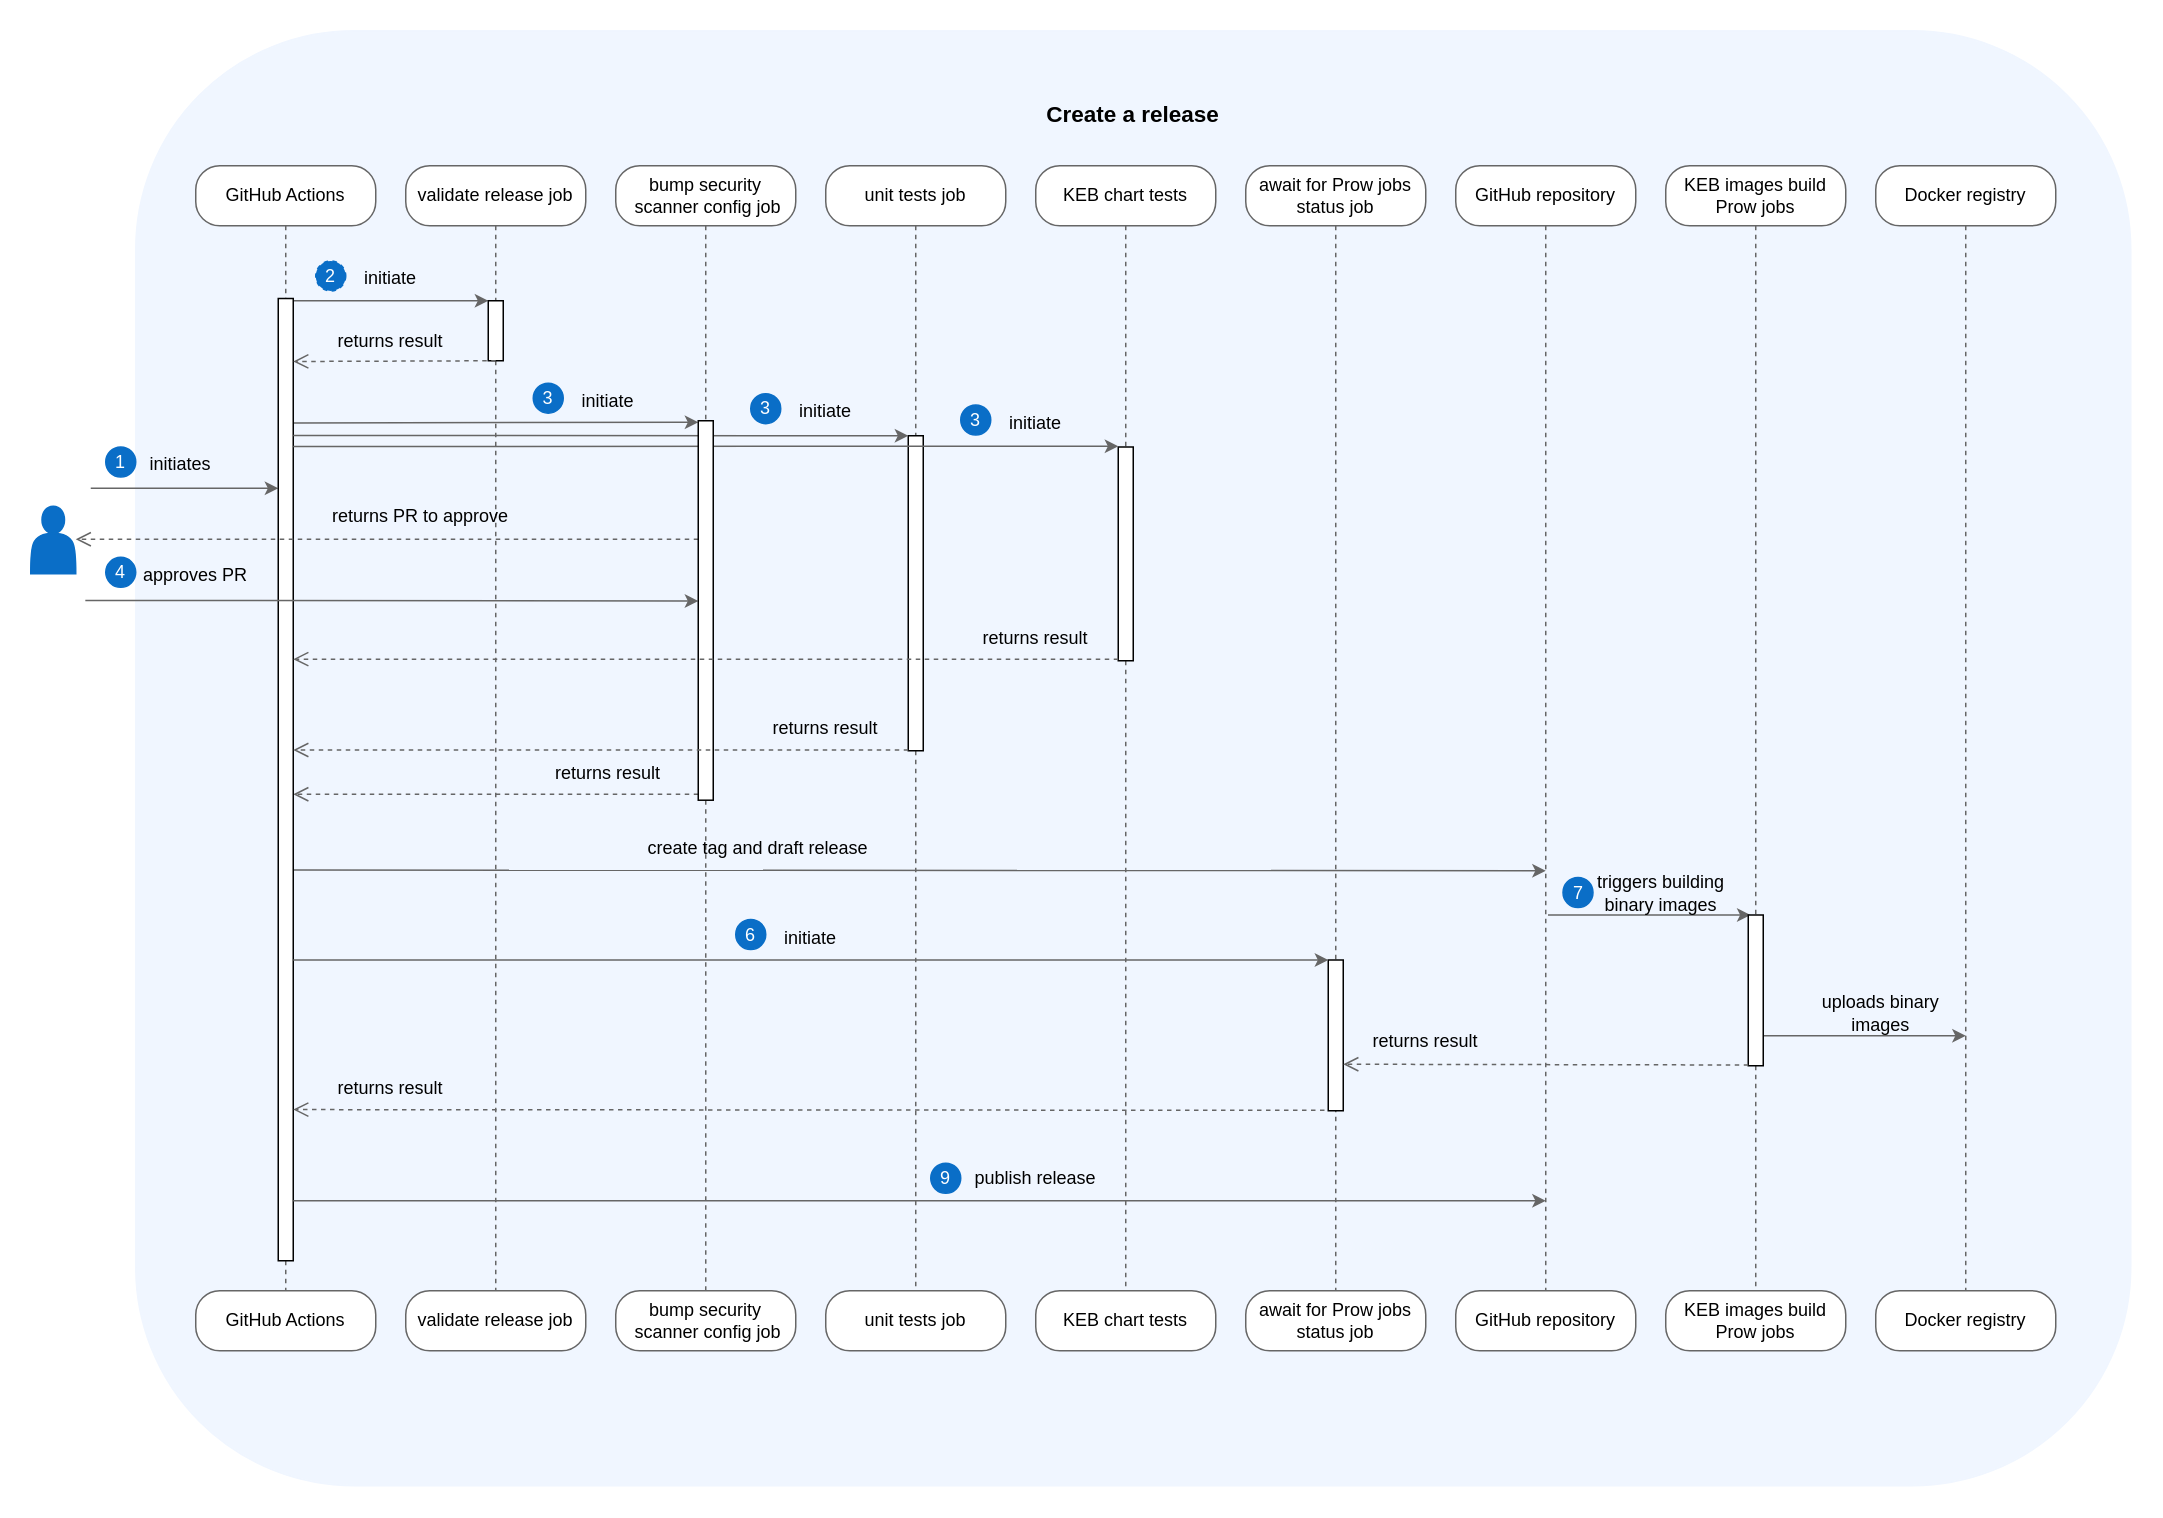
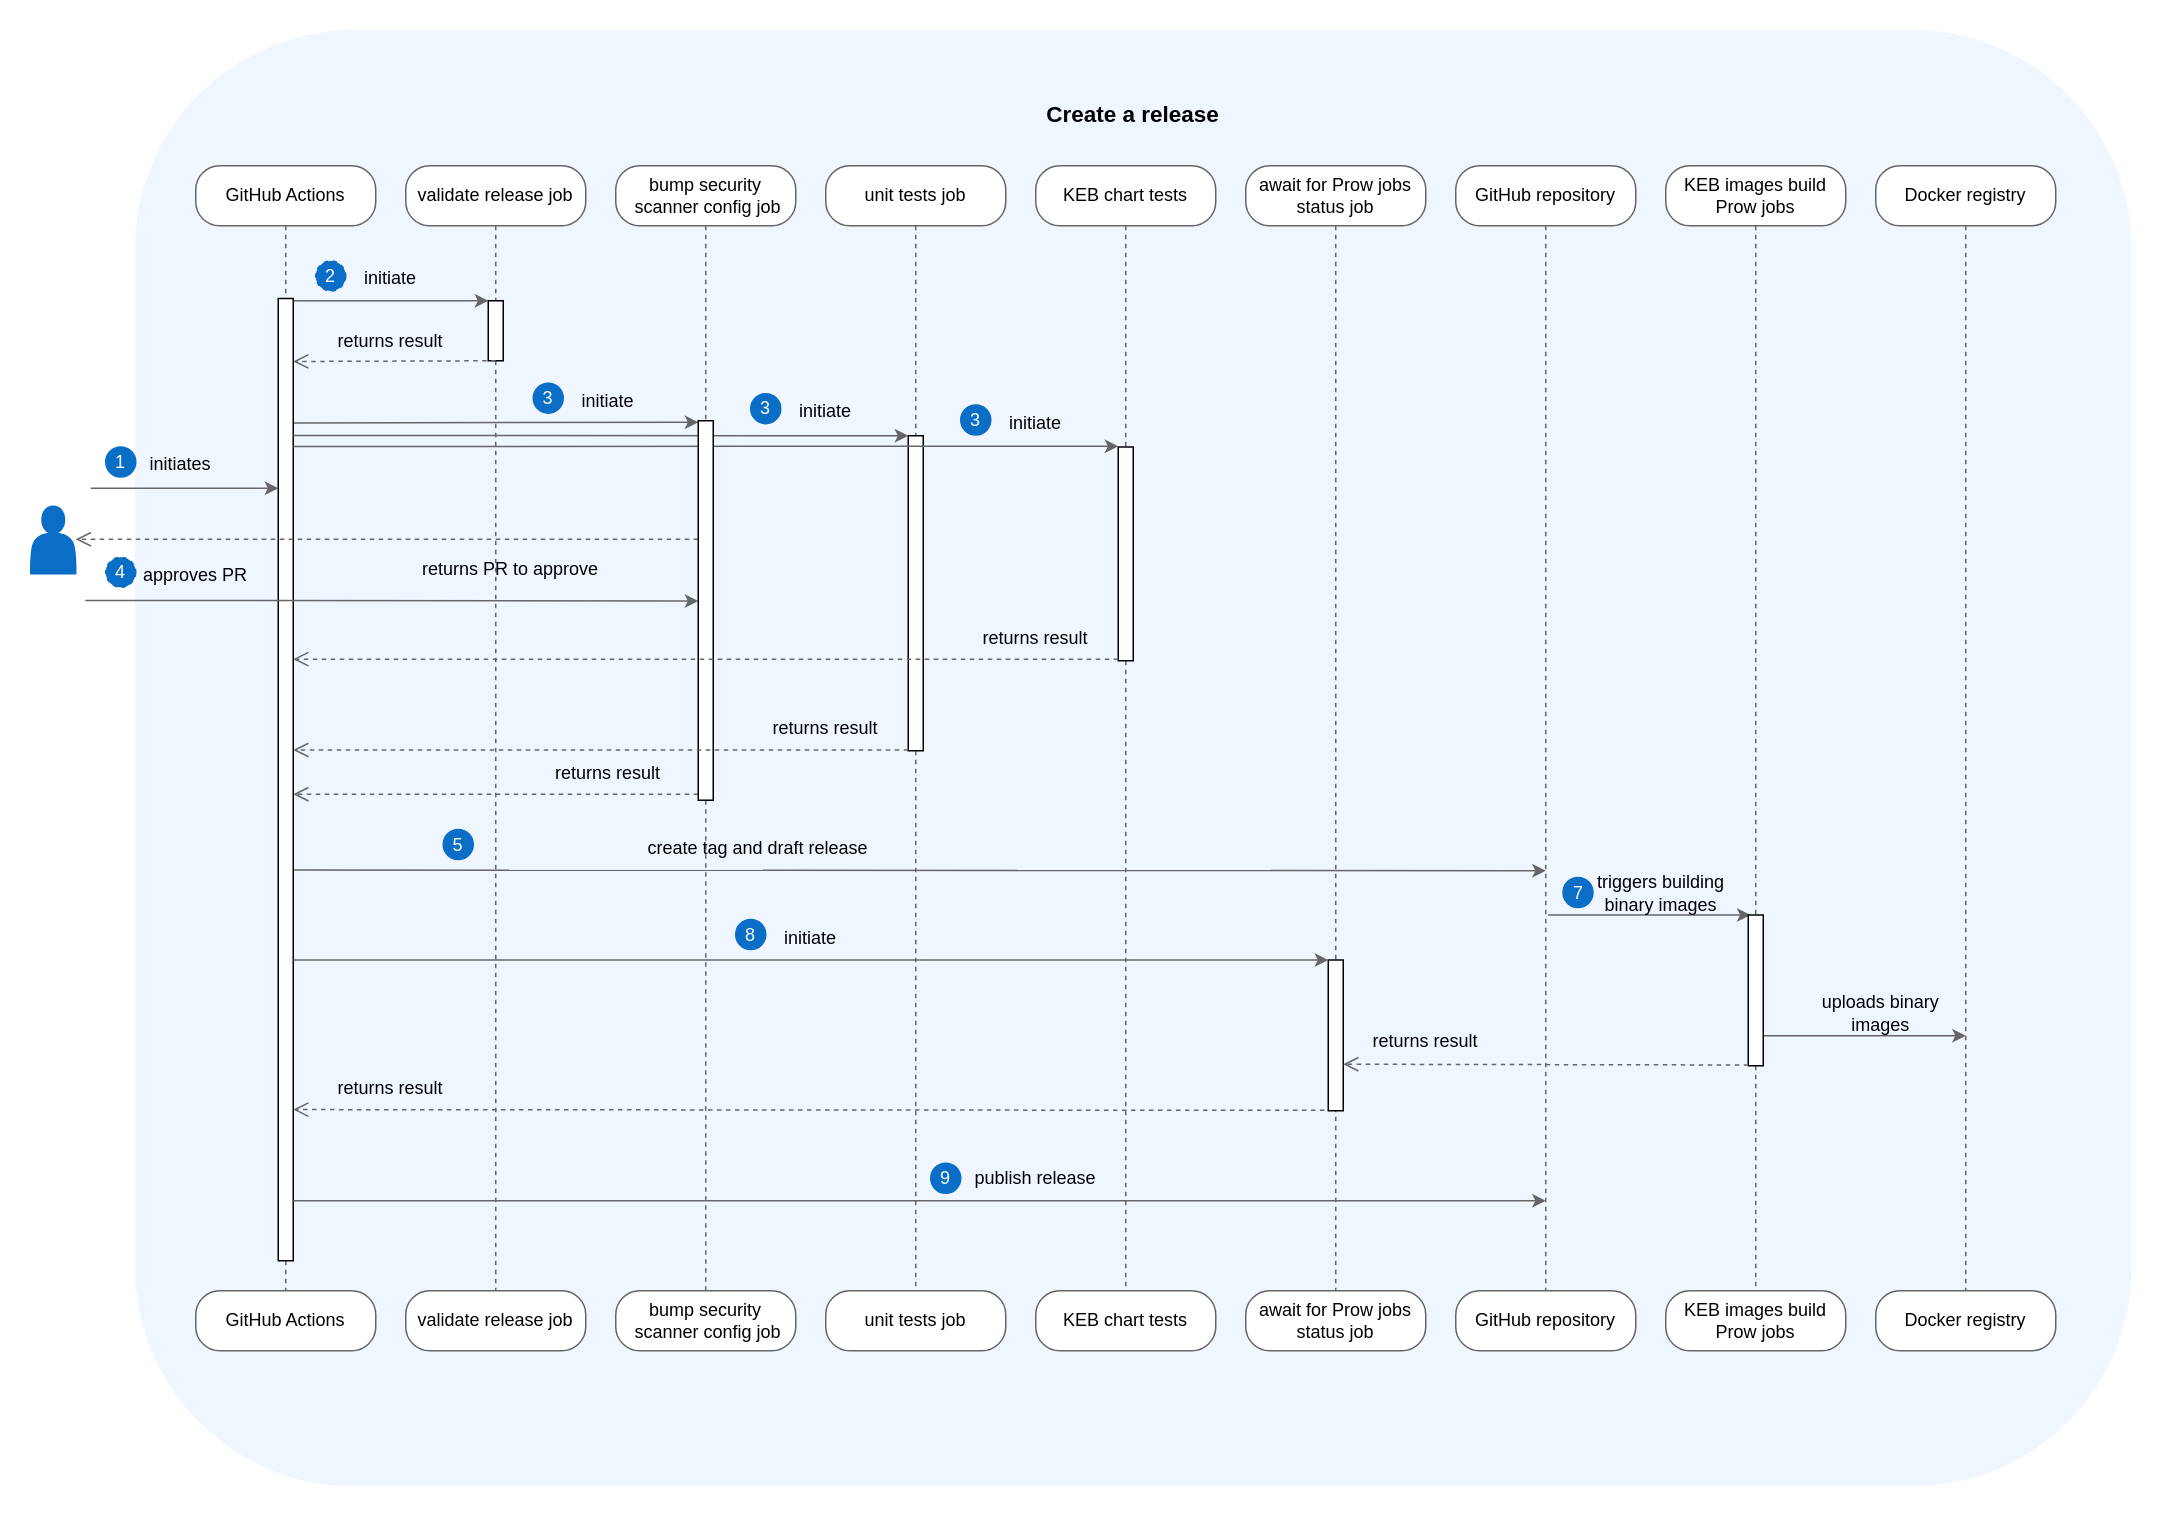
node "returns PR to approve": moved (421, 517) -> (511, 569)
node "4": style solid -> dashed
node "5": added
node "6": label "6" -> "8"
